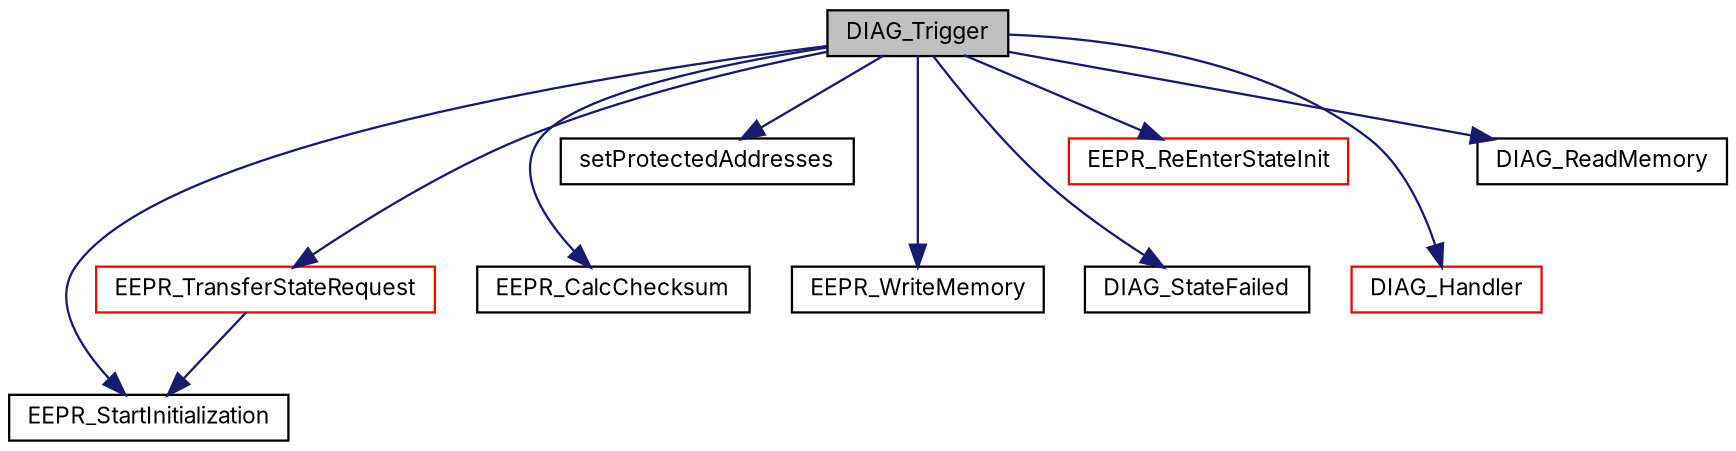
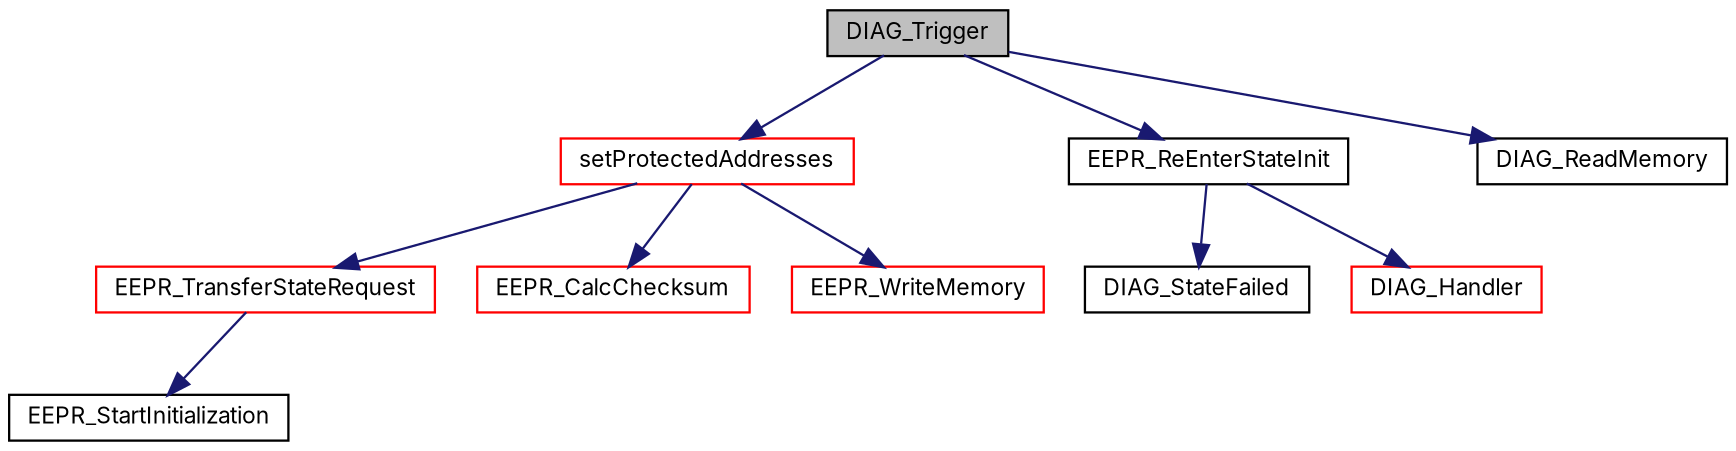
edge "DIAG_Trigger" -> "DIAG_Handler": now "EEPR_ReEnterStateInit" -> "DIAG_Handler"
edge "DIAG_Trigger" -> "EEPR_StartInitialization": removed
edge "DIAG_Trigger" -> "EEPR_TransferStateRequest": now "setProtectedAddresses" -> "EEPR_TransferStateRequest"
edge "DIAG_Trigger" -> "EEPR_WriteMemory": now "setProtectedAddresses" -> "EEPR_WriteMemory"
edge "DIAG_Trigger" -> "EEPR_CalcChecksum": now "setProtectedAddresses" -> "EEPR_CalcChecksum"
node "setProtectedAddresses": color black -> red
node "EEPR_ReEnterStateInit": color red -> black
edge "DIAG_Trigger" -> "DIAG_StateFailed": now "EEPR_ReEnterStateInit" -> "DIAG_StateFailed"
node "EEPR_CalcChecksum": color black -> red
node "EEPR_WriteMemory": color black -> red
